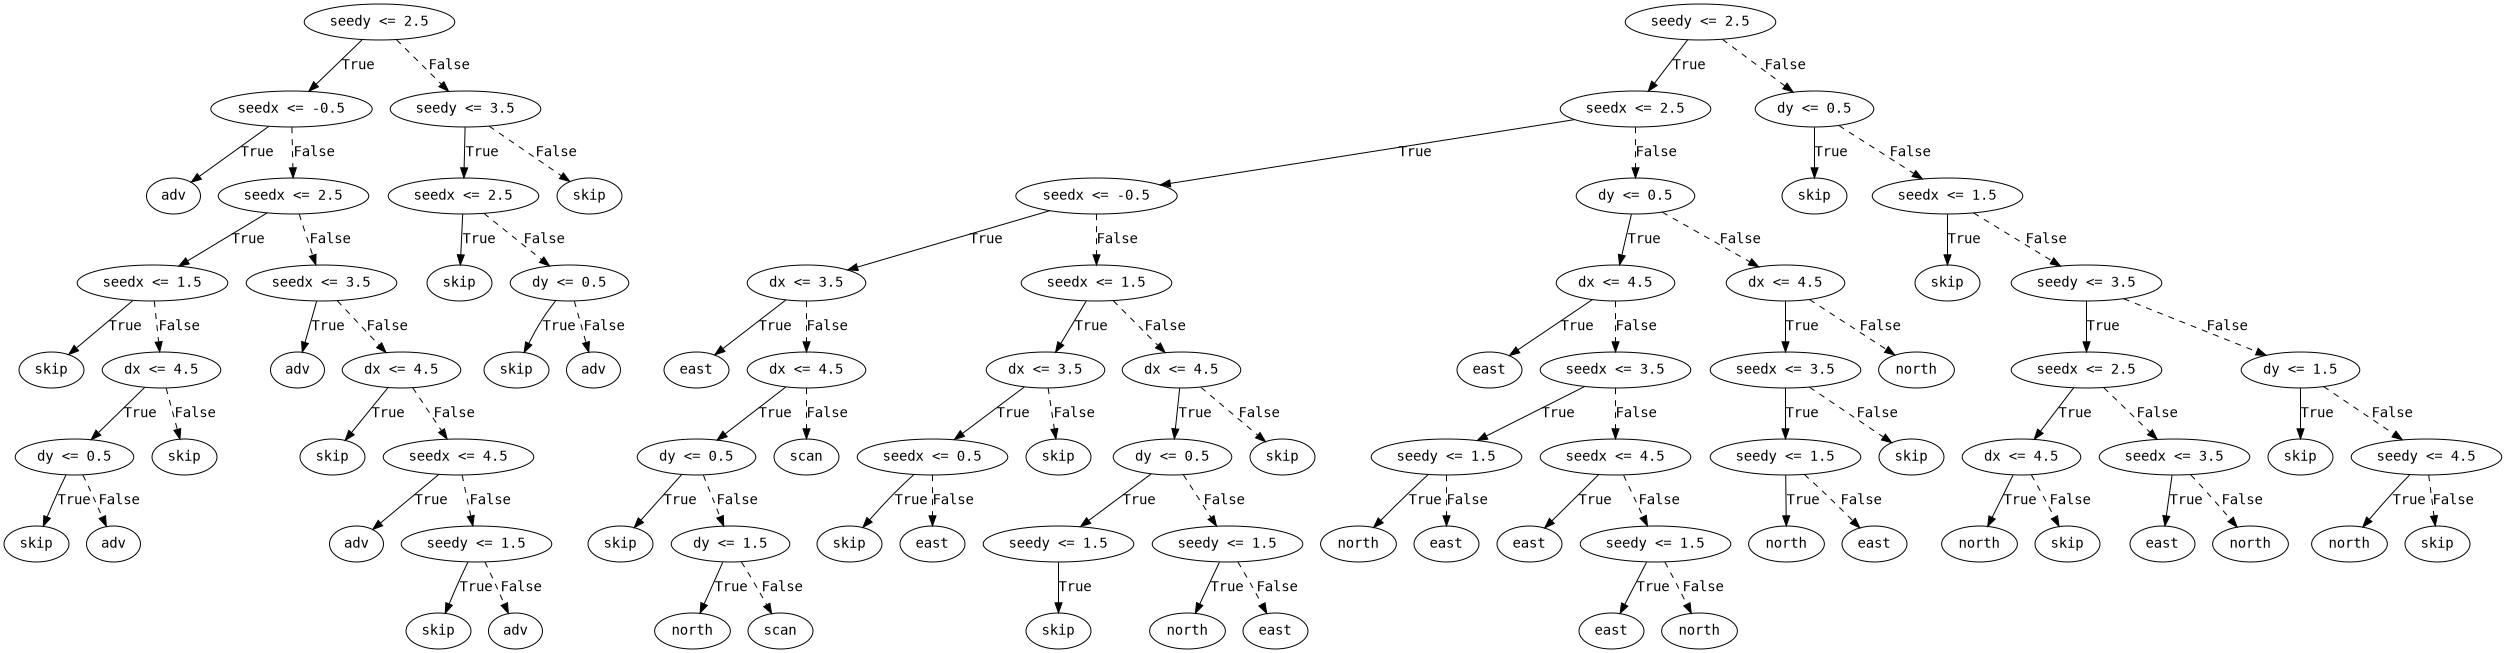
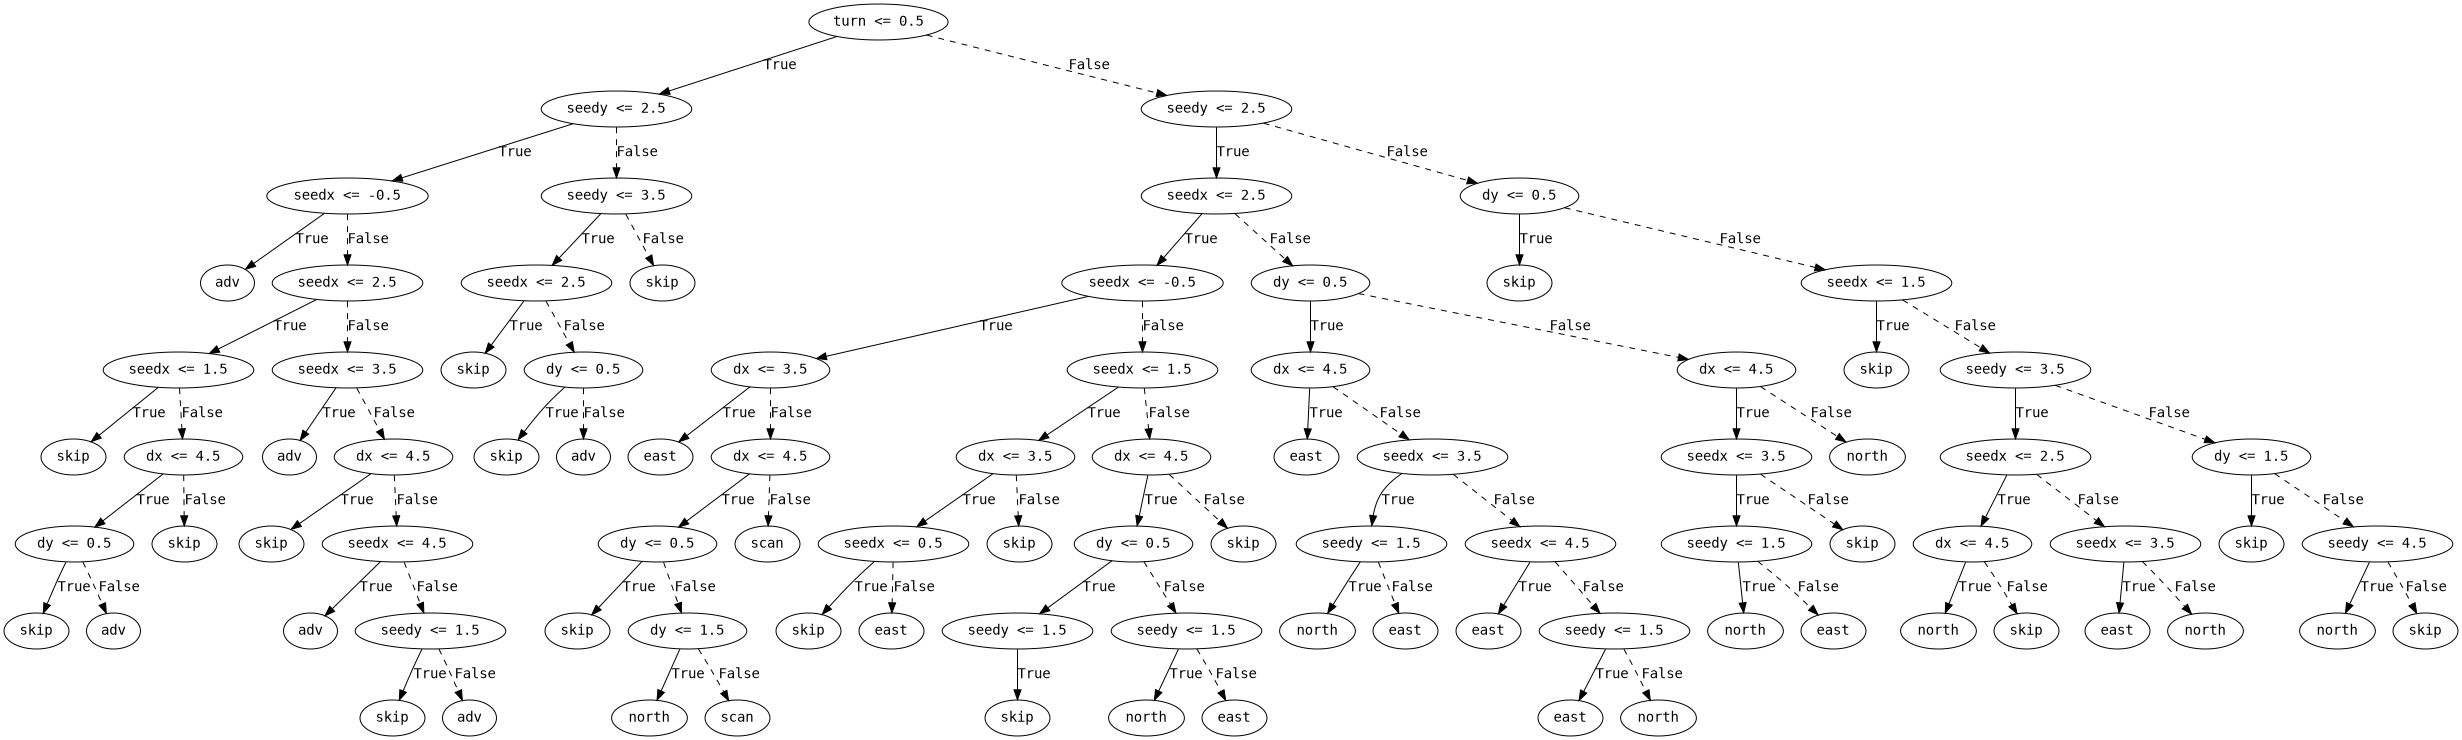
node "turn <= 0.5": added
